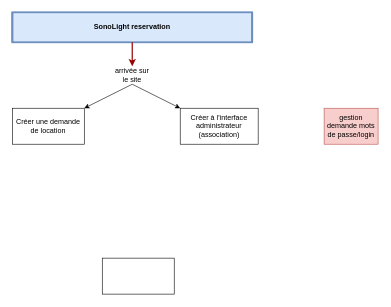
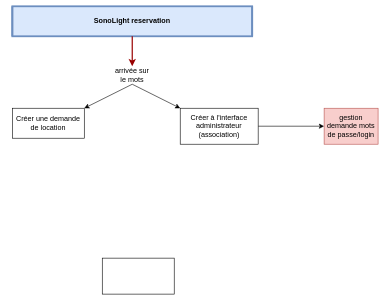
node "SonoLight reservation": moved (132, 27) -> (132, 21)
node "arrivée sur le site": label "arrivée sur le site" -> "arrivée sur le mots"
node "Créer une demande de location": size 72x36 -> 72x30
edge "Créer à l'interface administrateur (association)" -> "gestion demande mots de passe/login": added
